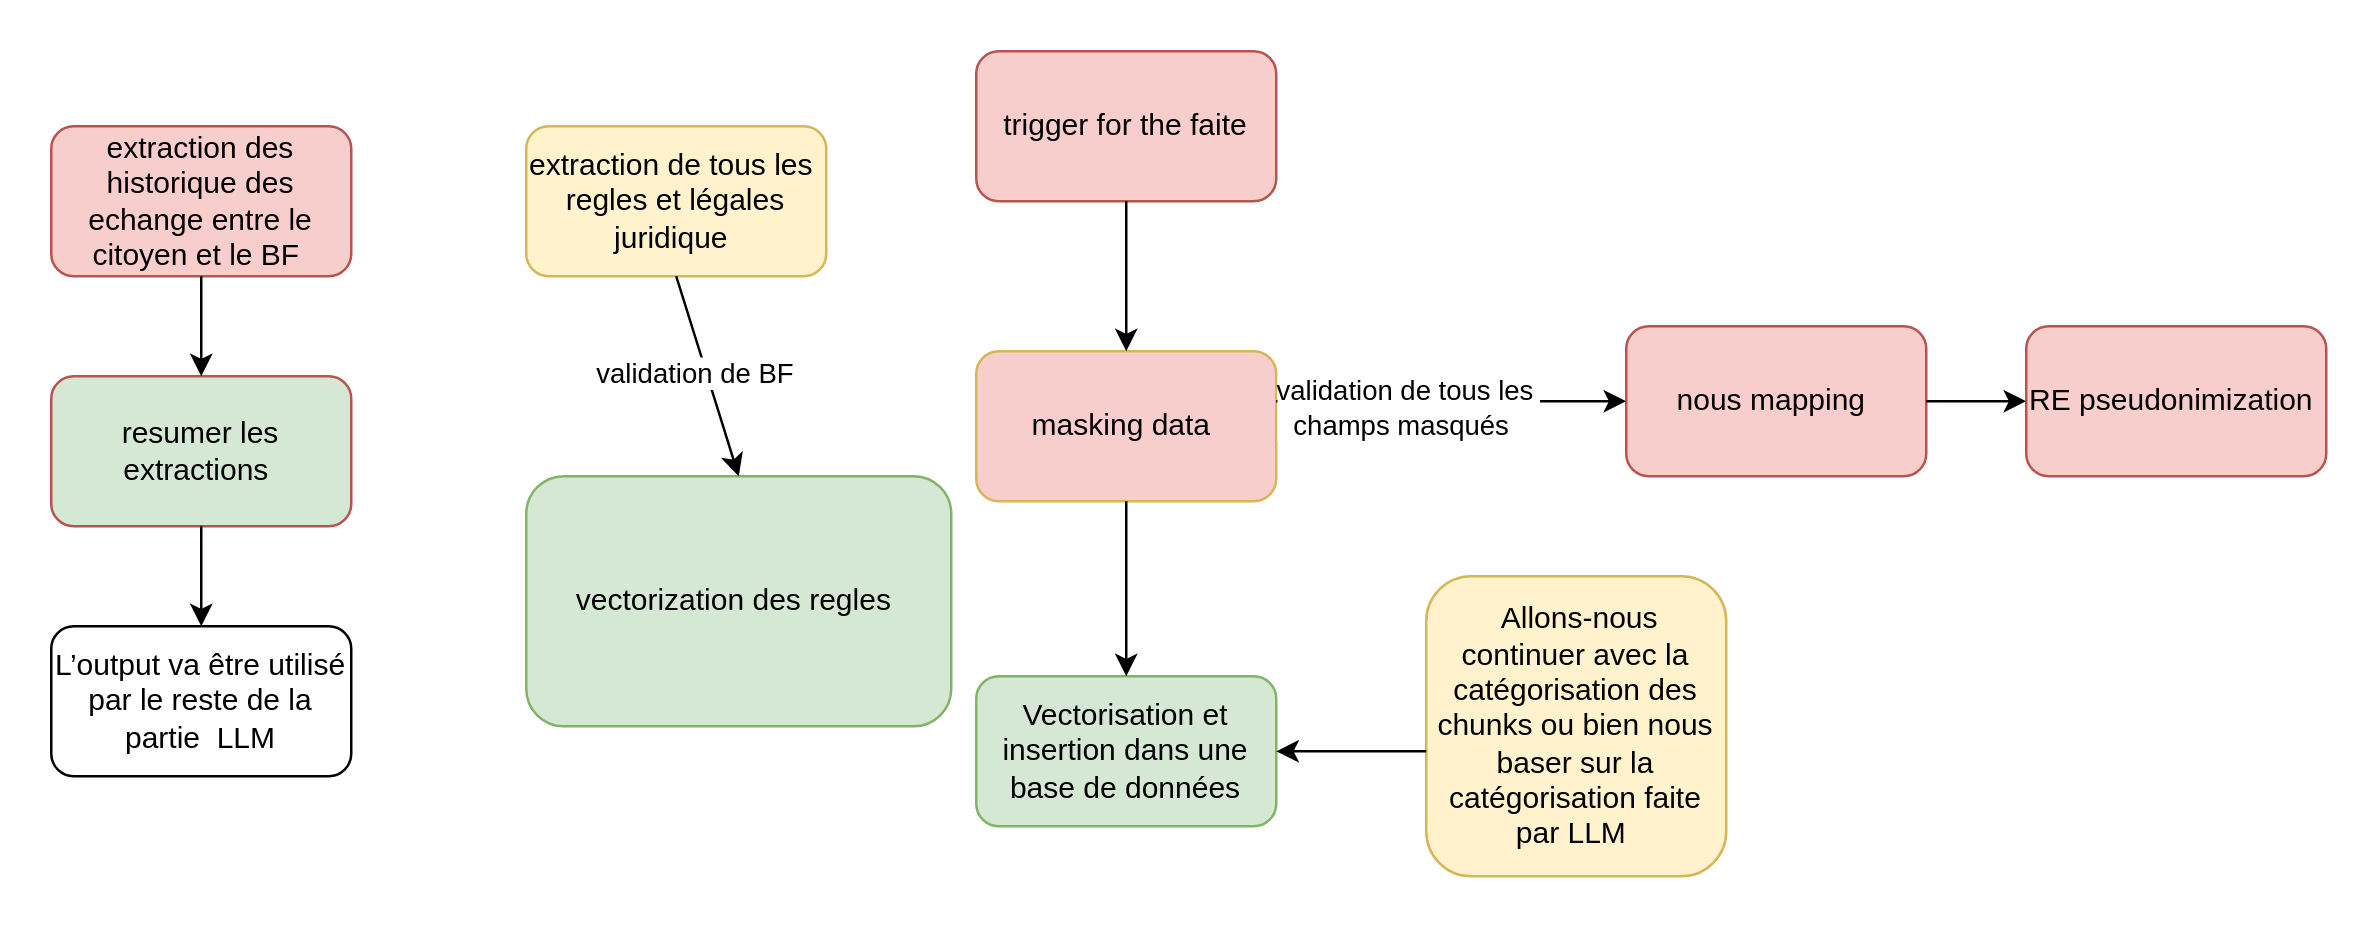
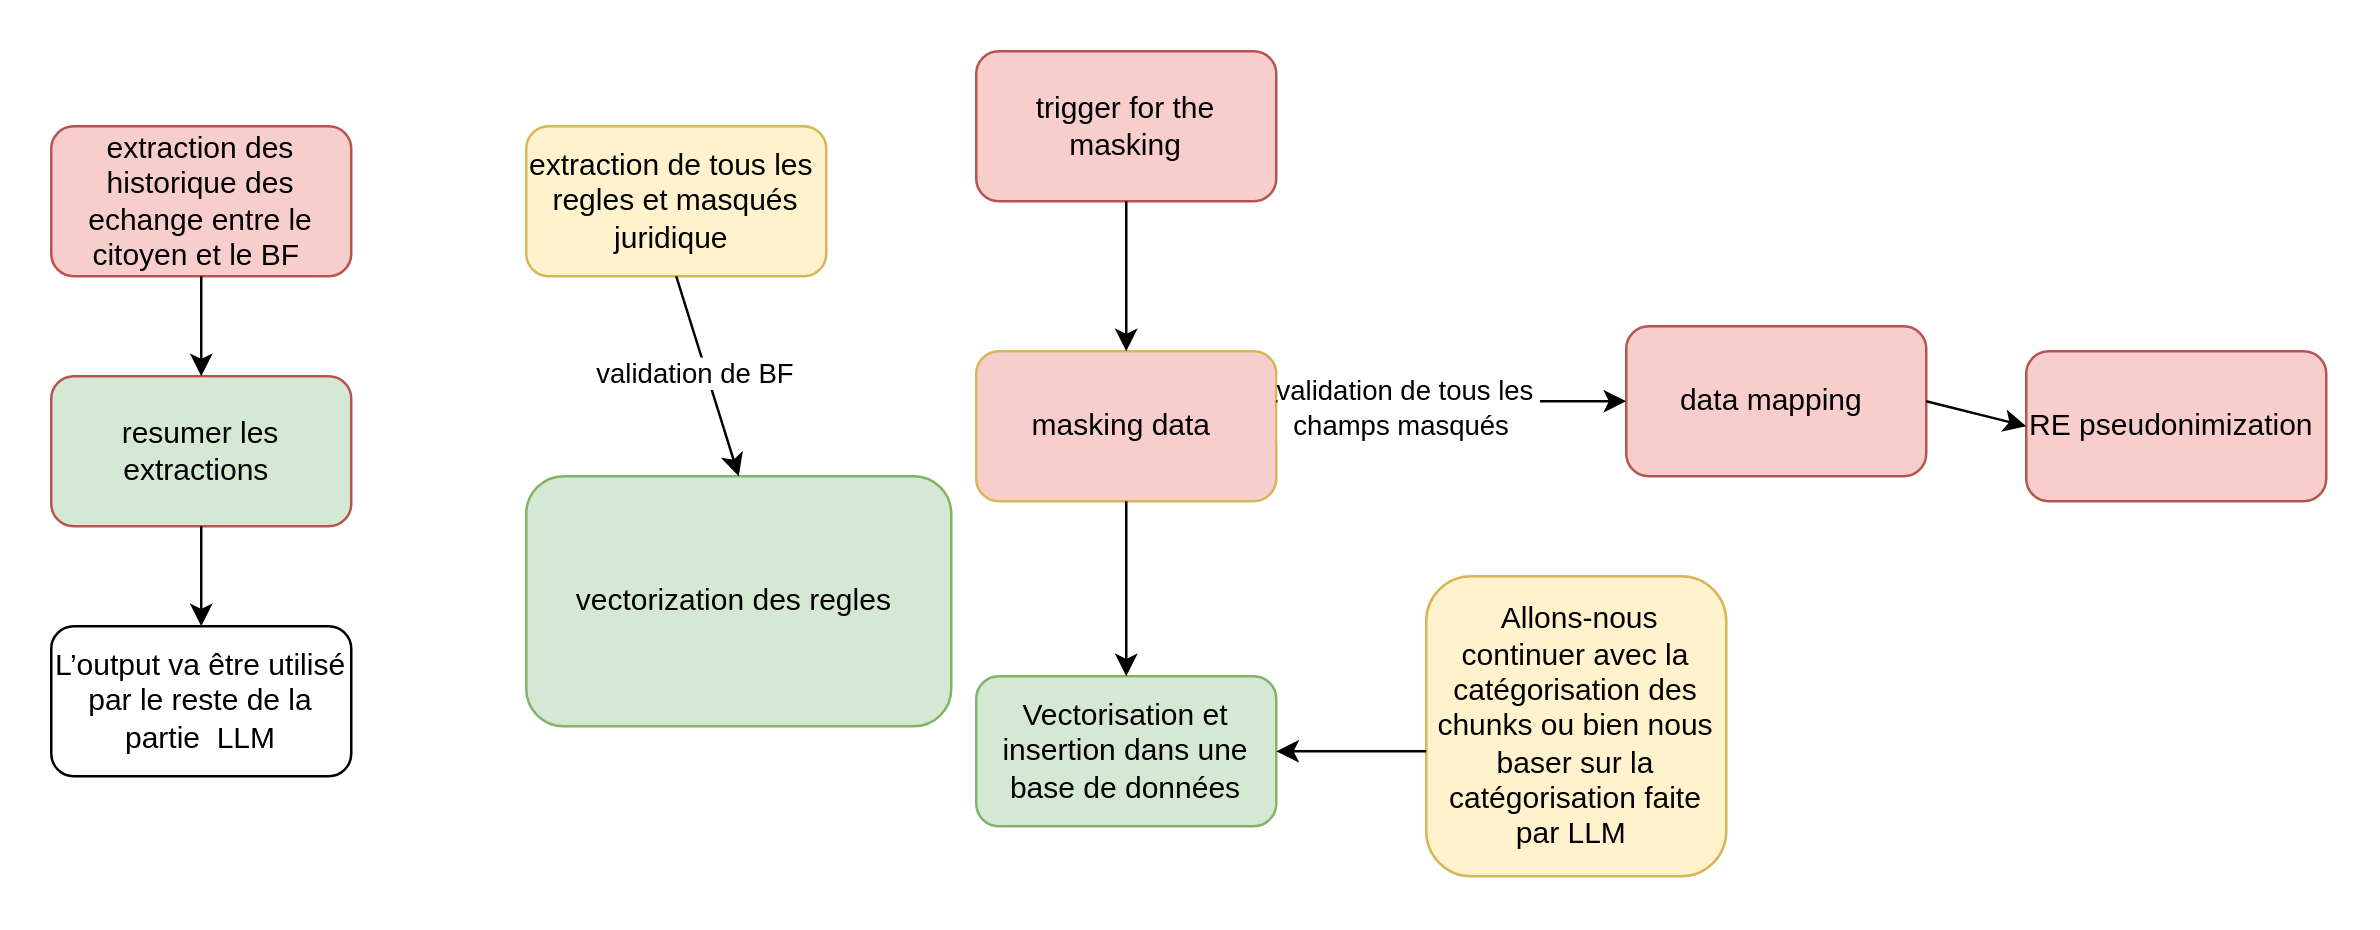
node "trigger for the faite": label "trigger for the faite" -> "trigger for the masking"
node "extraction de tous les regles et légales juridique": label "extraction de tous les regles et légales juridique" -> "extraction de tous les regles et masqués juridique"
node "nous mapping": label "nous mapping" -> "data mapping"
node "RE pseudonimization": moved (2176, 401) -> (2176, 426)
